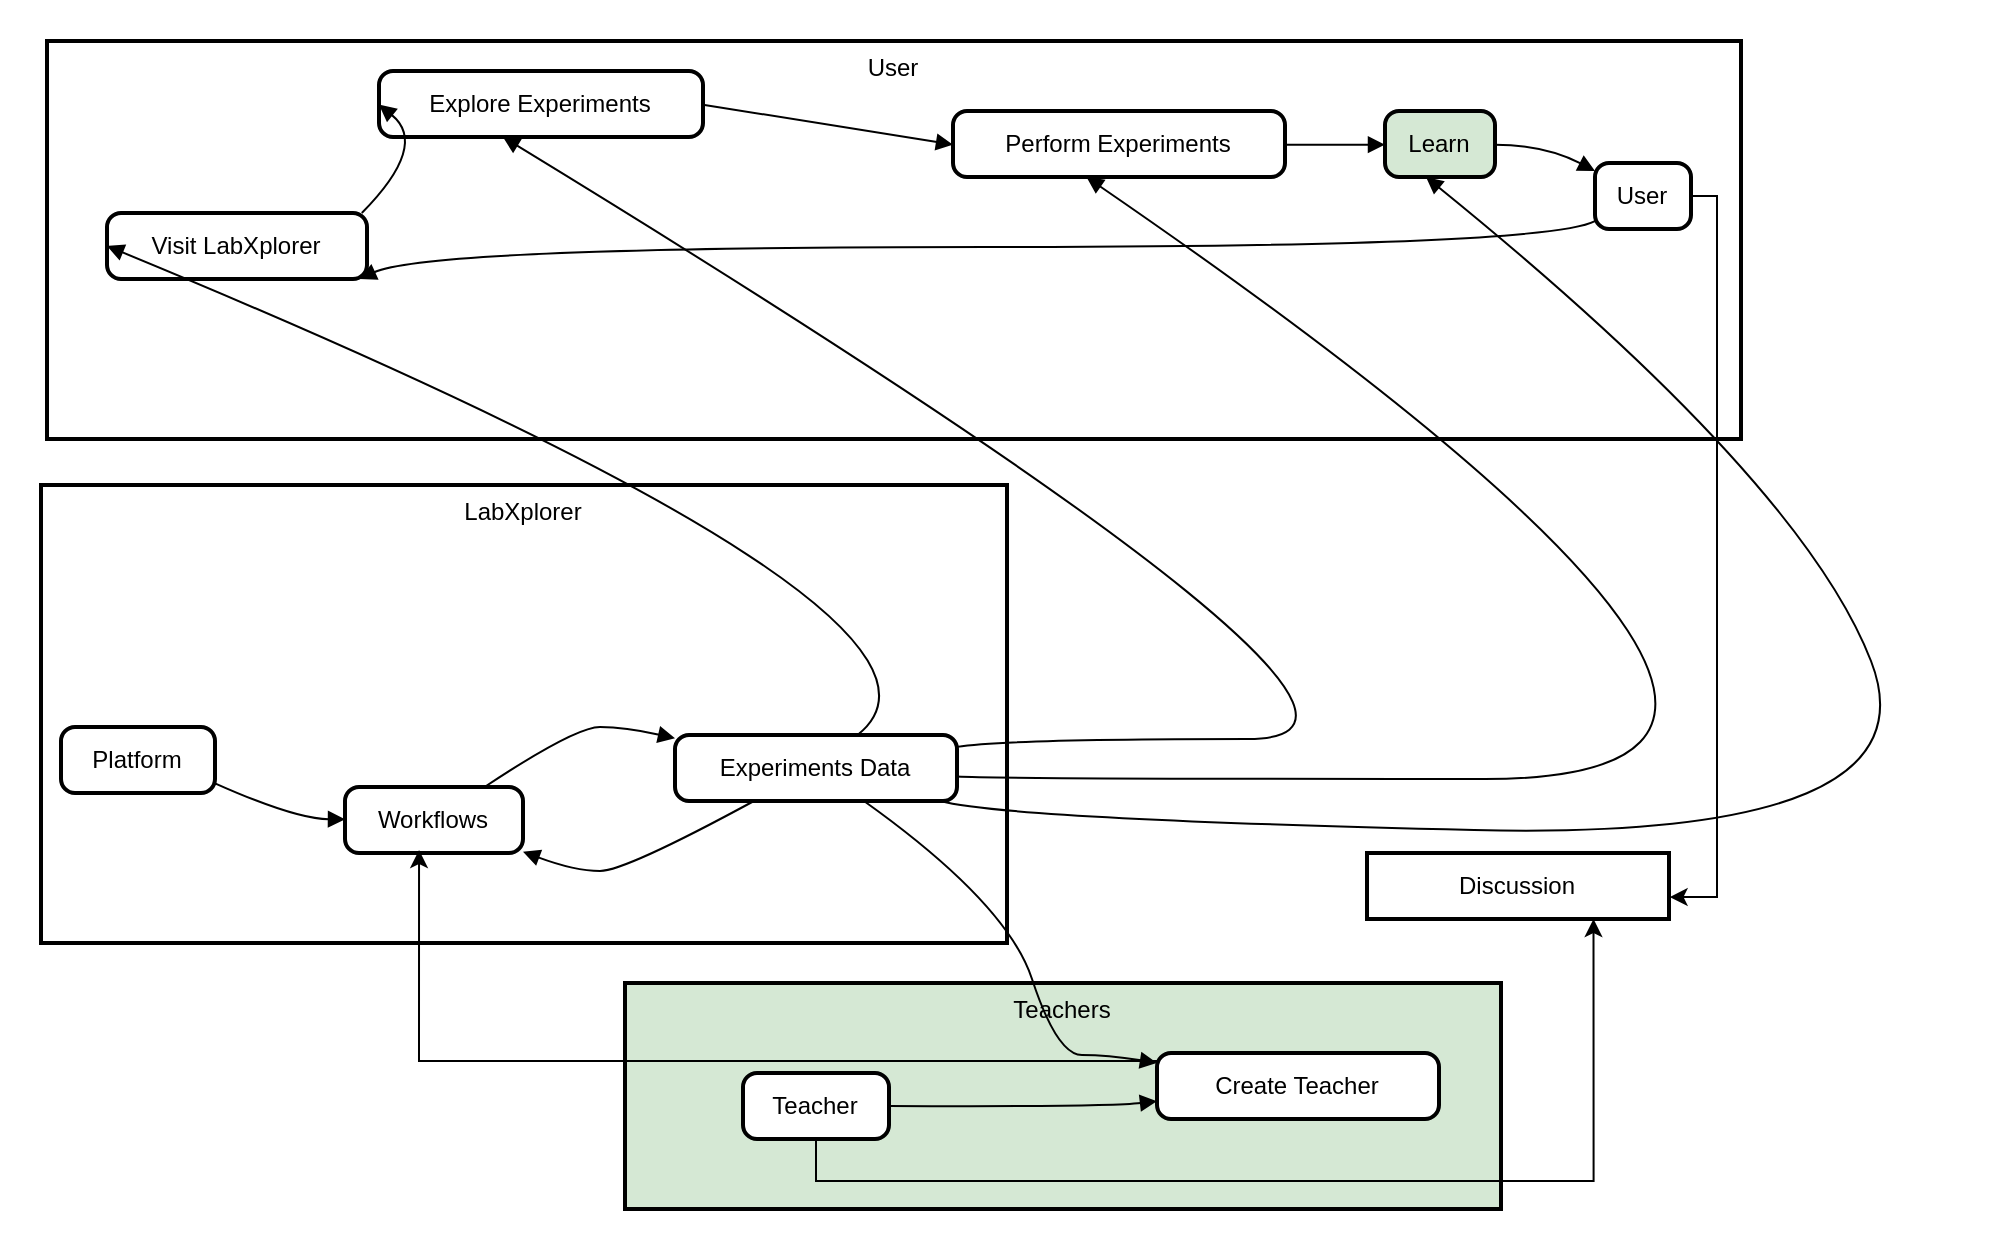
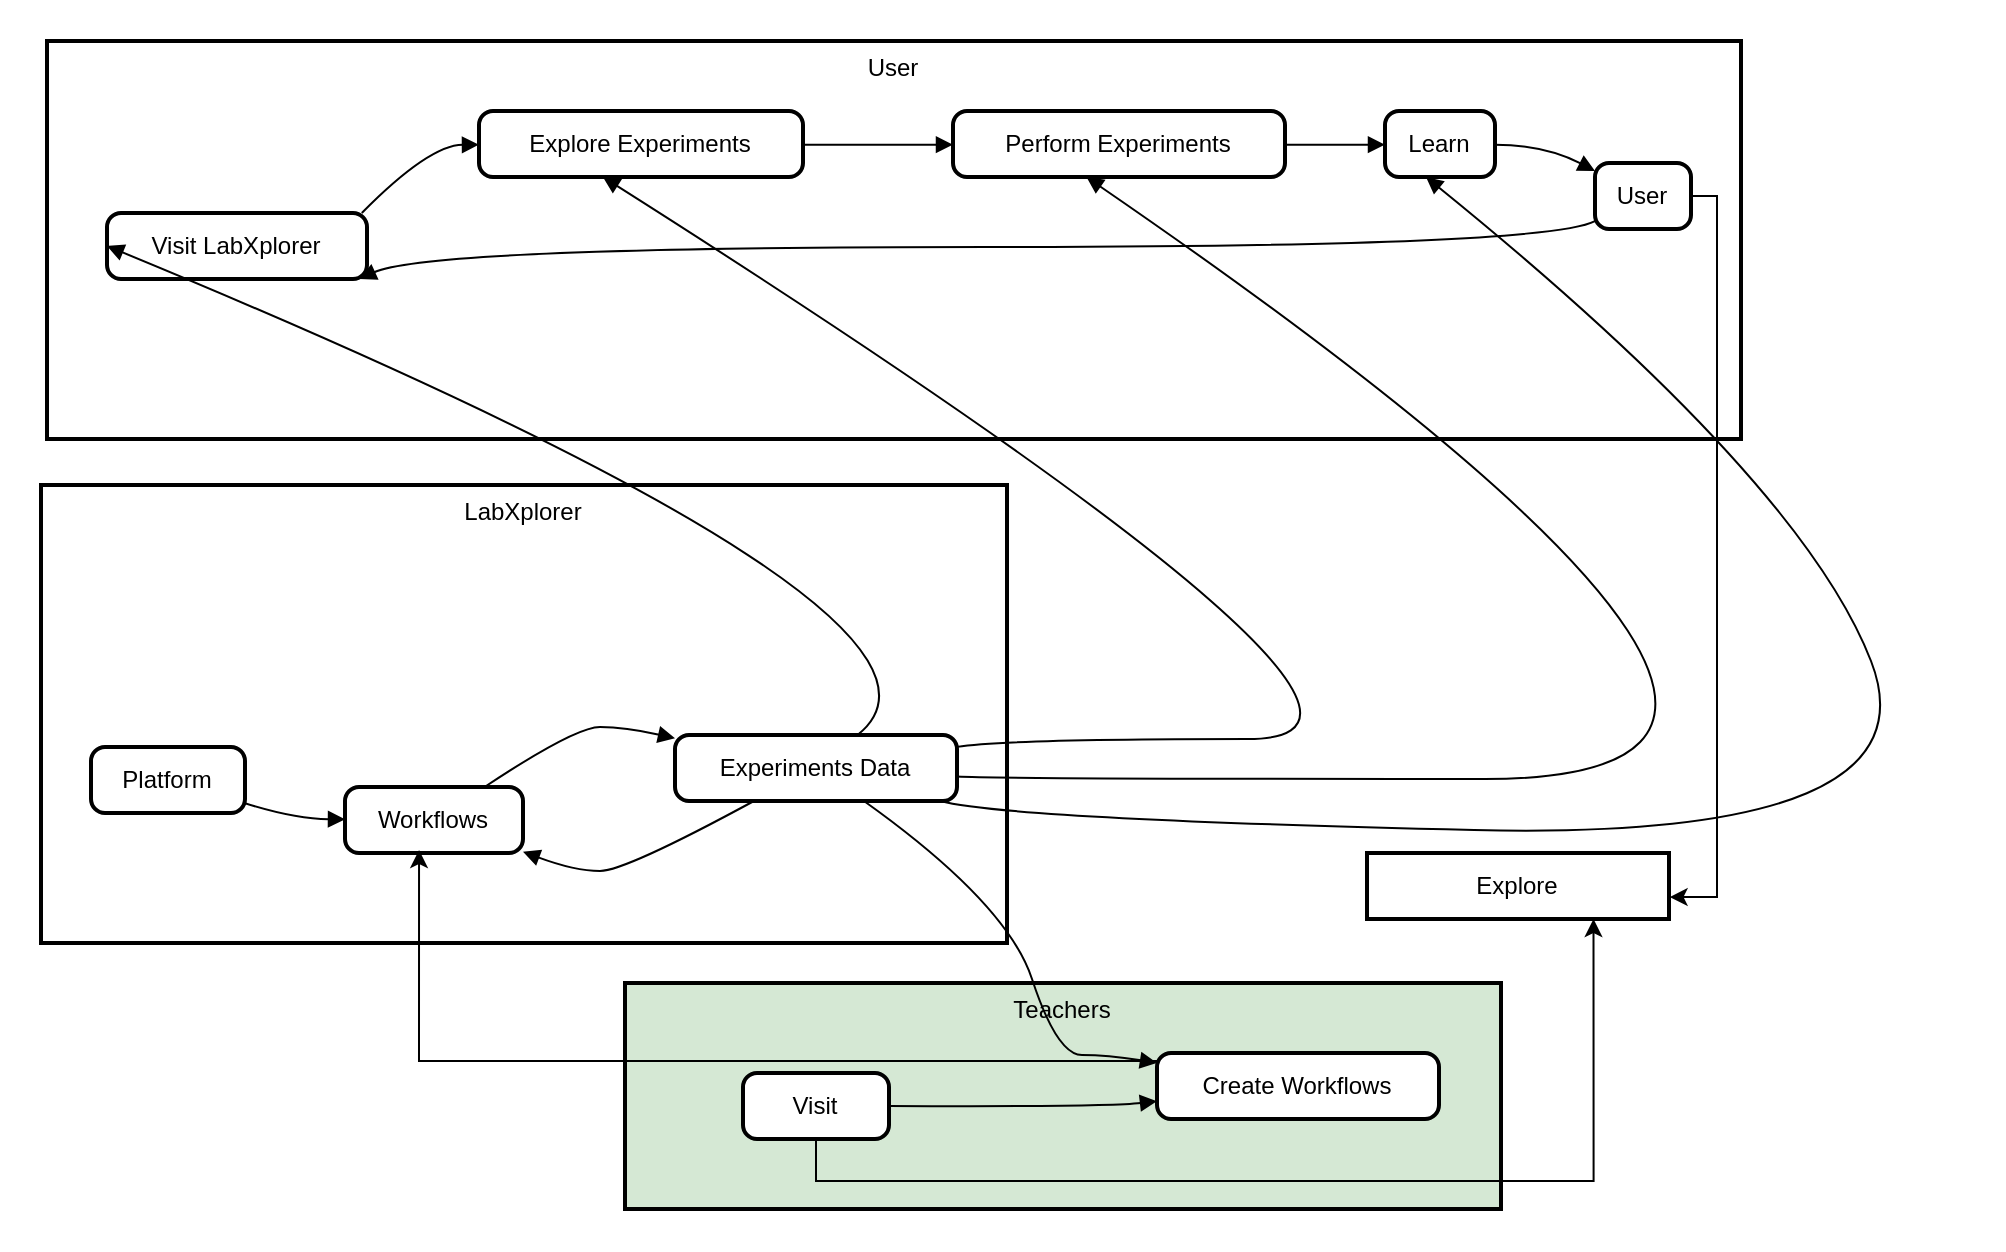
node "Explore Experiments": moved (541, 104) -> (641, 144)
node "Learn": fillcolor #d5e8d4 -> #ffffff
node "Platform": moved (138, 760) -> (168, 780)
node "Discussion": label "Discussion" -> "Explore"
node "Create Teacher": label "Create Teacher" -> "Create Workflows"
node "Teacher": label "Teacher" -> "Visit"
